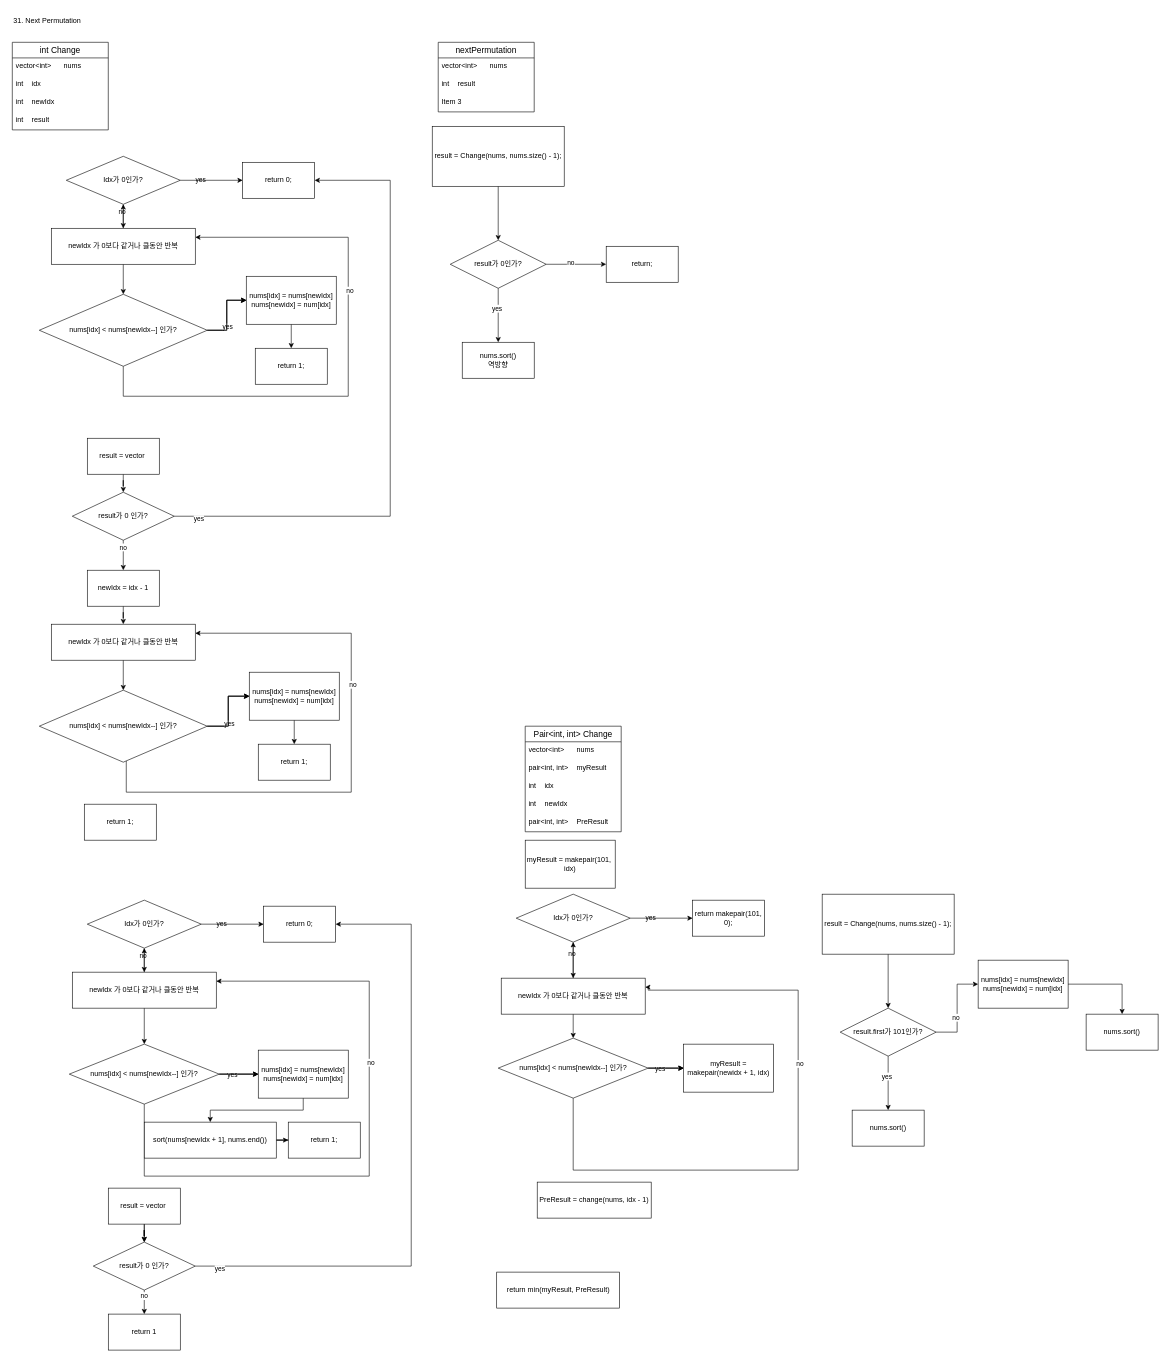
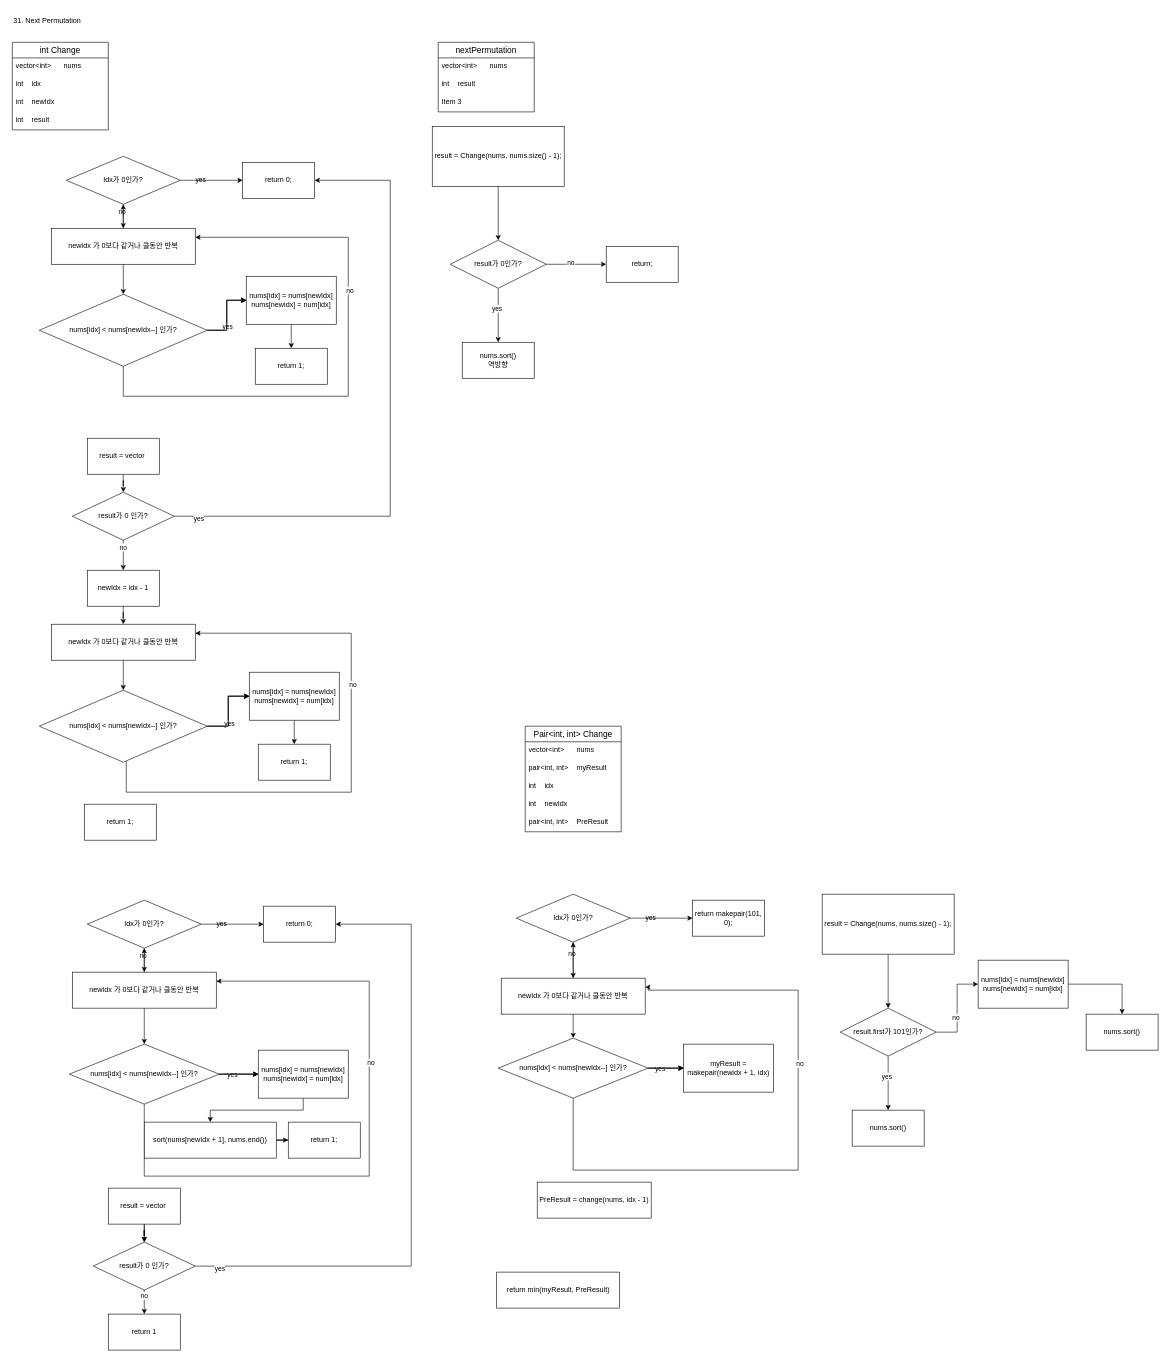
node "myResult = makepair(101, idx)": removed
